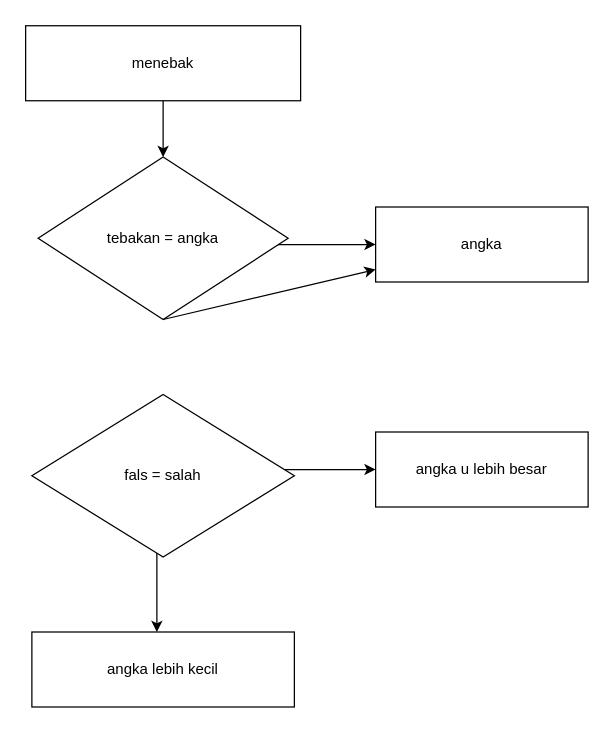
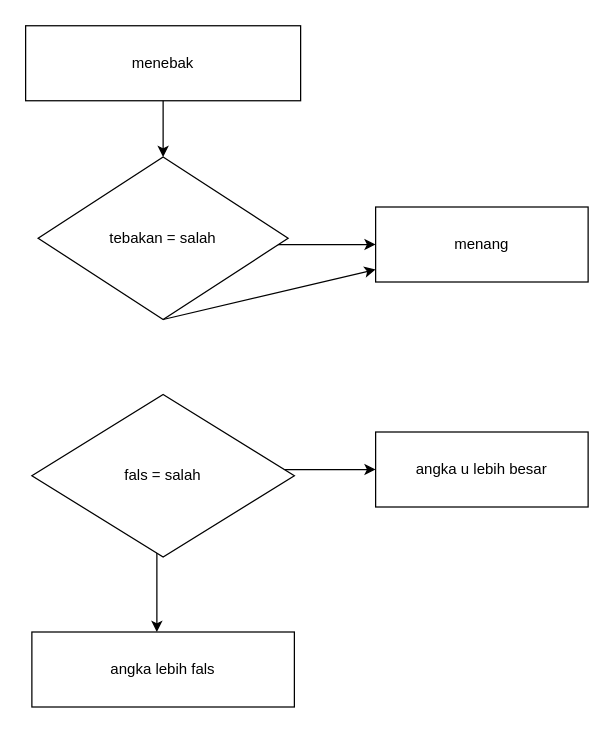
node "tebakan = angka": label "tebakan = angka" -> "tebakan = salah"
node "angka": label "angka" -> "menang"
node "angka lebih kecil": label "angka lebih kecil" -> "angka lebih fals"
